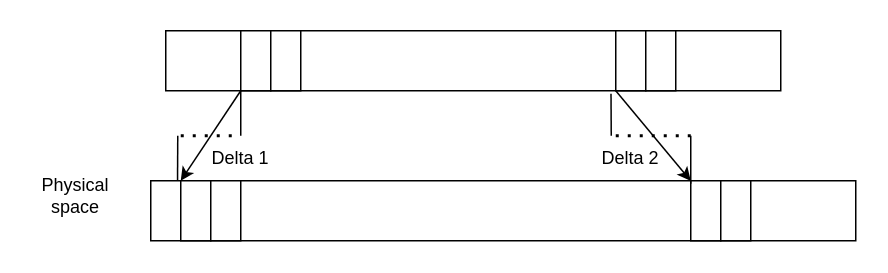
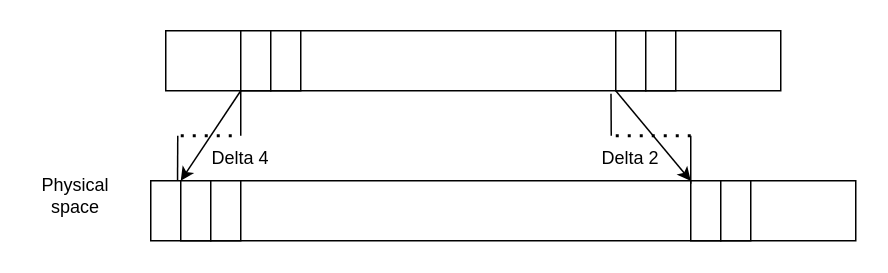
node "Delta 1": label "Delta 1" -> "Delta 4"
